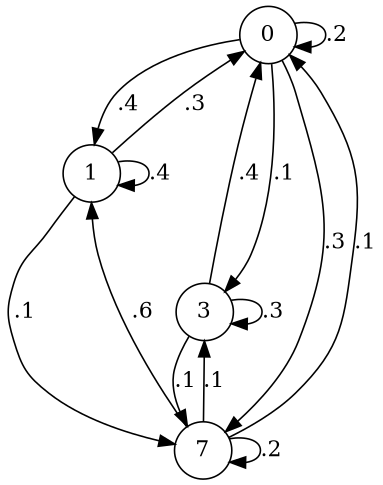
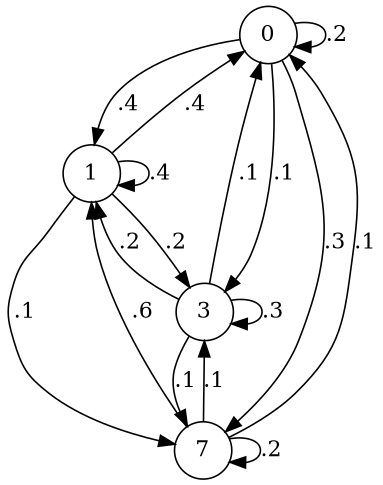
edge "1" -> "0": label ".3" -> ".4"
edge "3" -> "0": label ".4" -> ".1"
edge "1" -> "3": added, label ".2"
edge "3" -> "1": added, label ".2"
